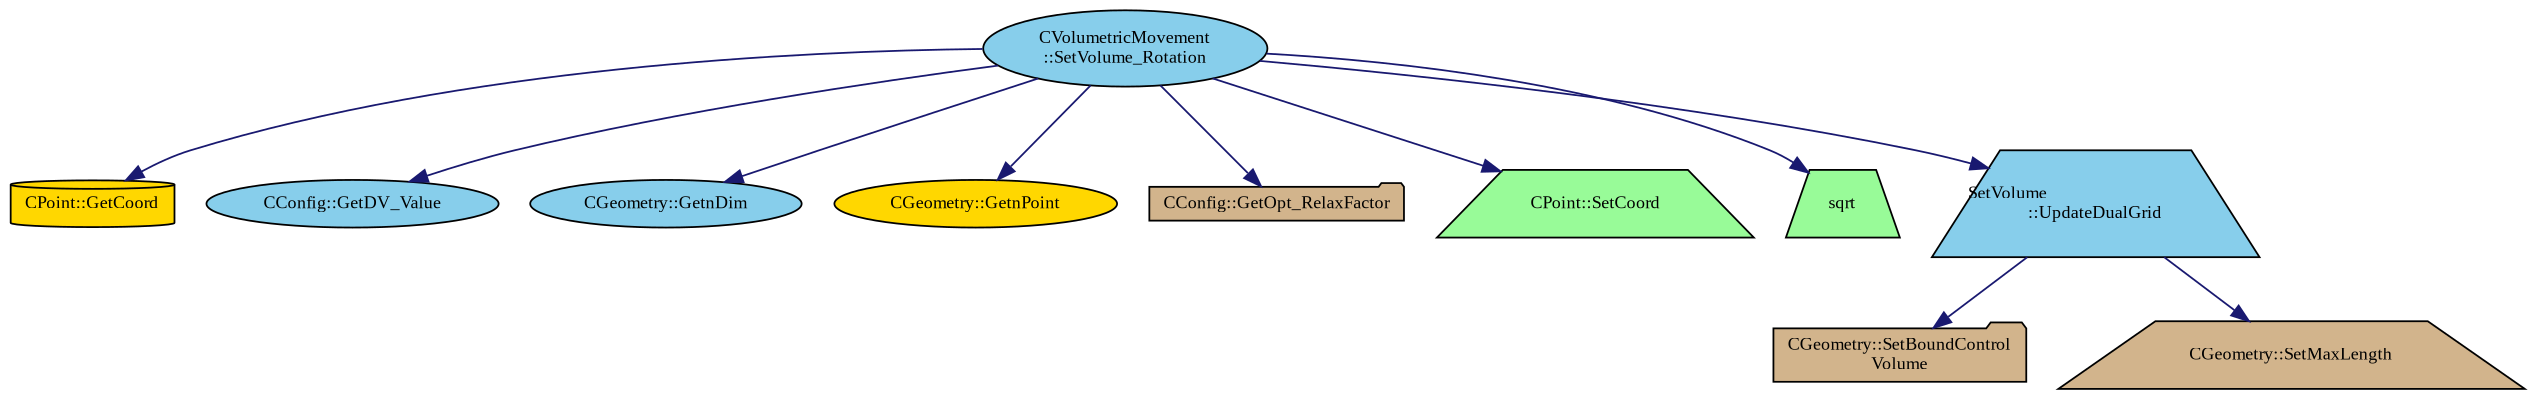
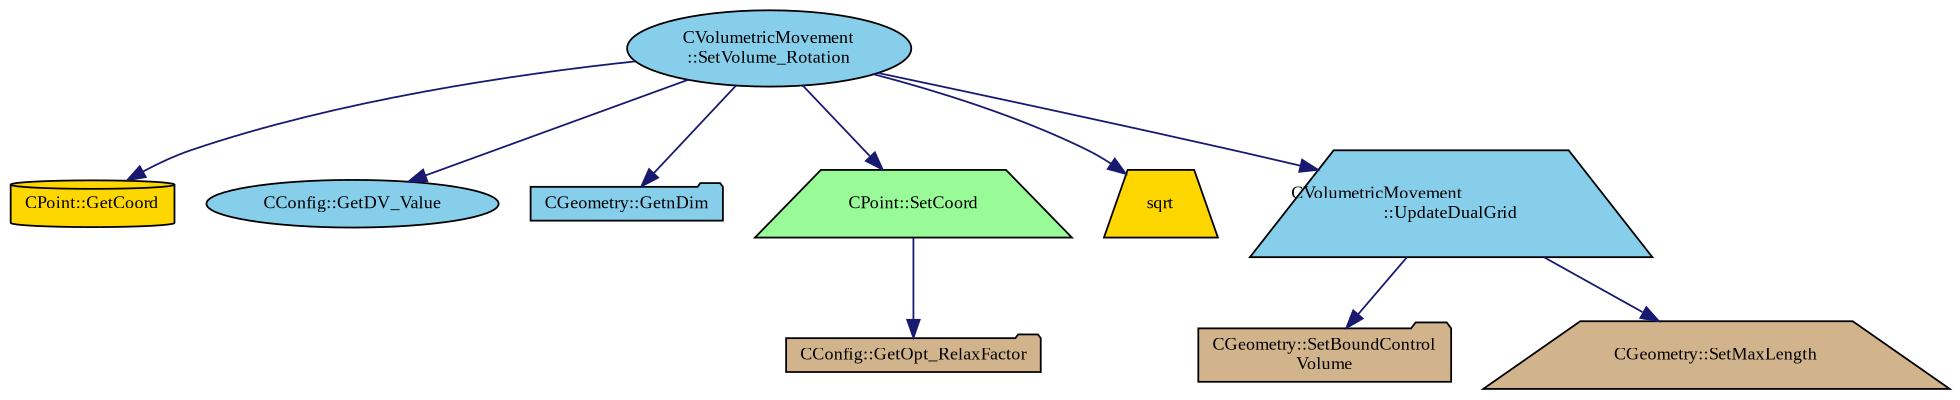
edge "CVolumetricMovement ::SetVolume_Rotation" -> "CConfig::GetOpt_RelaxFactor": now "CPoint::SetCoord" -> "CConfig::GetOpt_RelaxFactor"
node "CGeometry::GetnDim": shape ellipse -> folder
node "CGeometry::GetnPoint": removed
node "sqrt": fillcolor palegreen -> gold
node "SetVolume ::UpdateDualGrid": label "SetVolume ::UpdateDualGrid" -> "CVolumetricMovement ::UpdateDualGrid"
